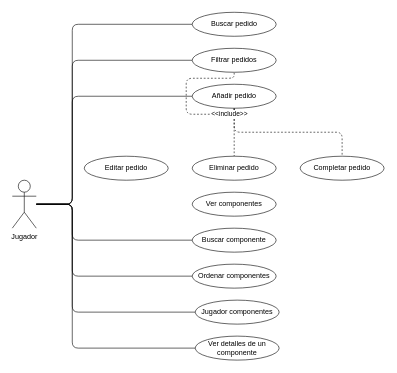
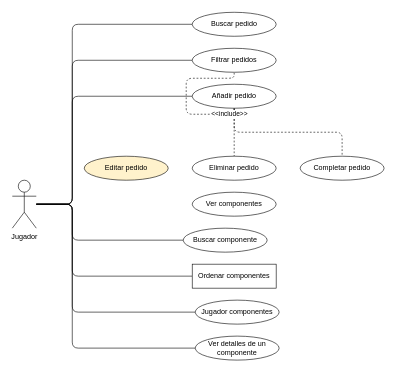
node "Editar pedido": fillcolor #ffffff -> #fff2cc
node "Buscar componente": moved (234, 240) -> (225, 240)
node "Ordenar componentes": shape ellipse -> rectangle
